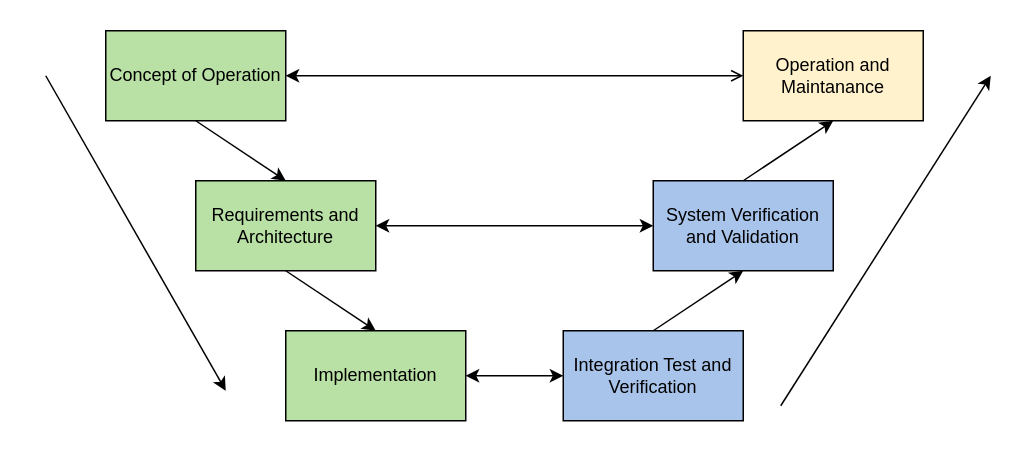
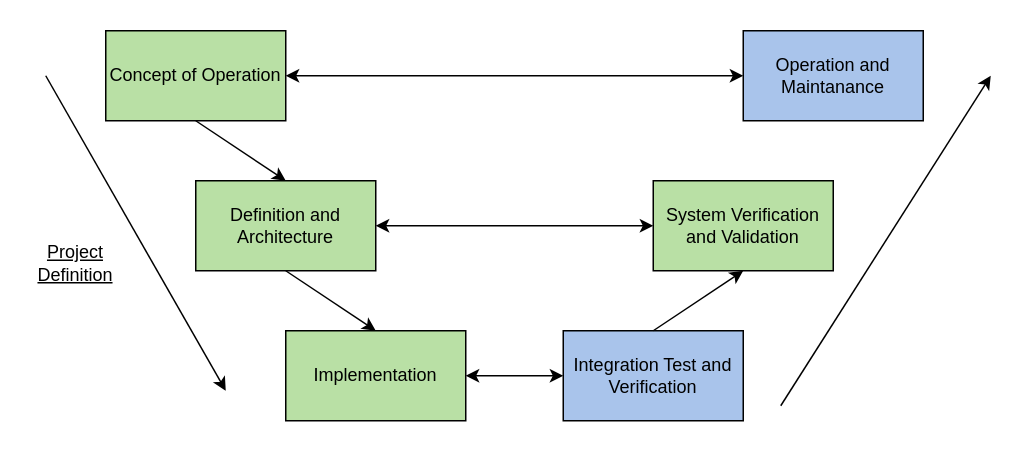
edge "Concept of Operation" -- "Operation and Maintanance": arrowhead open -> classic
node "Operation and Maintanance": fillcolor #fff2cc -> #a9c4eb
edge "System Verification and Validation" -> "Operation and Maintanance": removed
node "Requirements and Architecture": label "Requirements and Architecture" -> "Definition and Architecture"
node "System Verification and Validation": fillcolor #a9c4eb -> #b9e0a5
node "Project Definition": added
